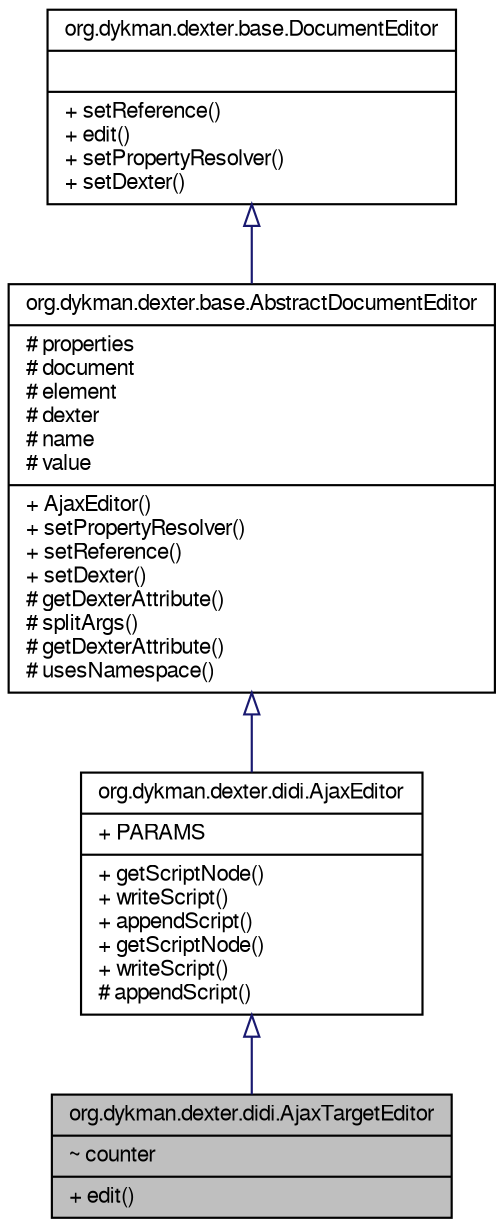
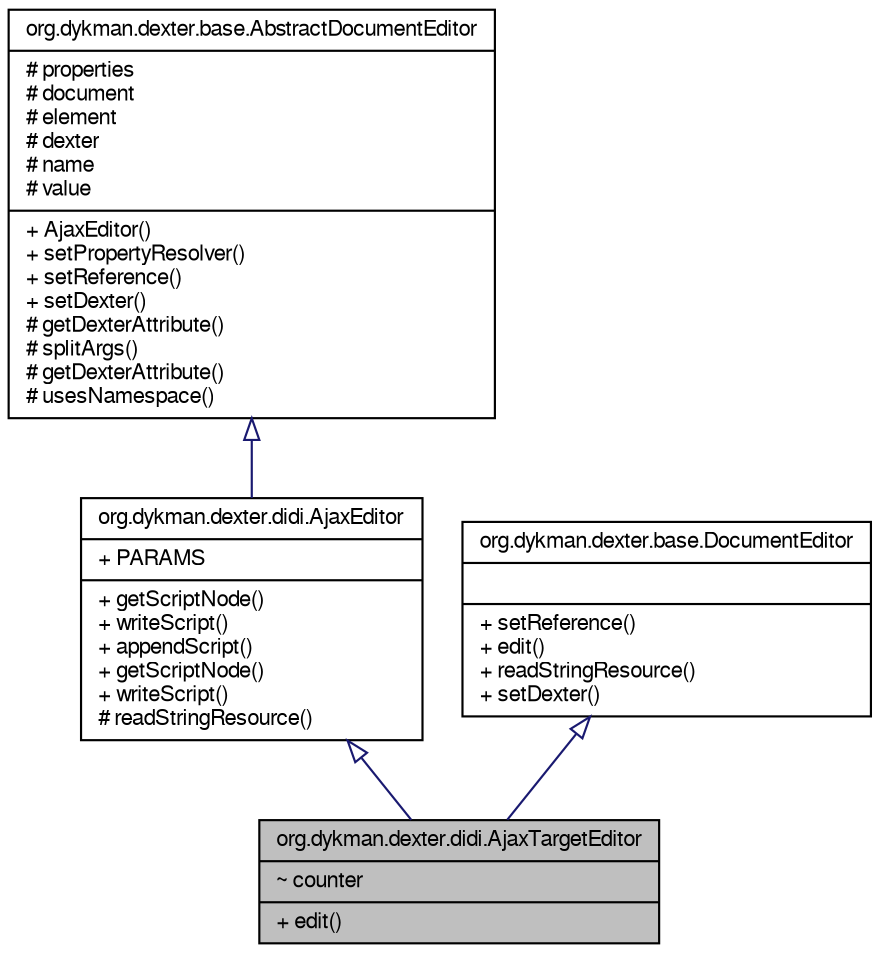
node "org.dykman.dexter.base.DocumentEditor": text "+ setPropertyResolver()" -> "+ readStringResource()"
edge "org.dykman.dexter.base.AbstractDocumentEditor" -> "org.dykman.dexter.base.DocumentEditor": now "org.dykman.dexter.didi.AjaxTargetEditor" -> "org.dykman.dexter.base.DocumentEditor"
node "org.dykman.dexter.didi.AjaxEditor": text "# appendScript()" -> "# readStringResource()"
